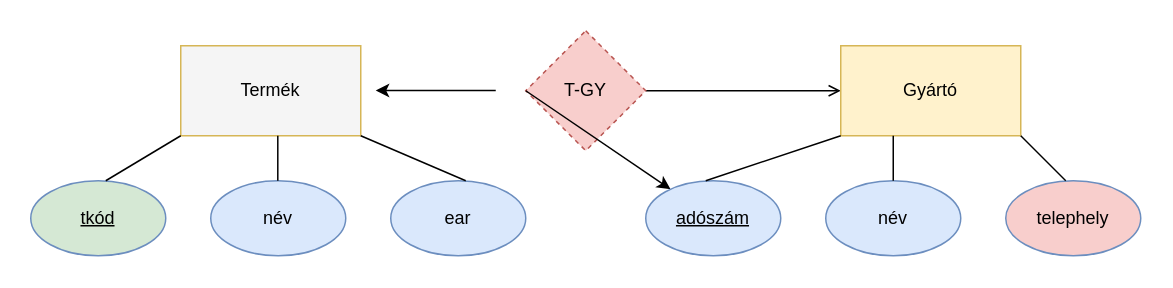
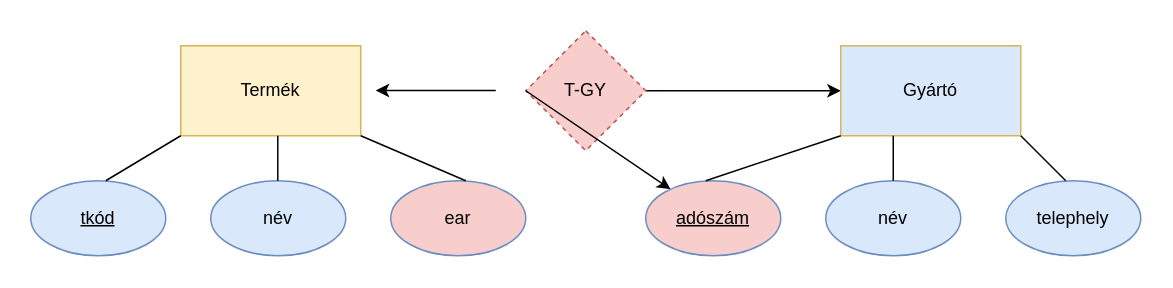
node "Termék": fillcolor #f5f5f5 -> #fff2cc
edge "T-GY" -> "Gyártó": arrowhead open -> classic
node "Gyártó": fillcolor #fff2cc -> #dae8fc
node "tkód": fillcolor #d5e8d4 -> #dae8fc
node "ear": fillcolor #dae8fc -> #f8cecc
node "adószám": fillcolor #dae8fc -> #f8cecc
node "telephely": fillcolor #f8cecc -> #dae8fc
